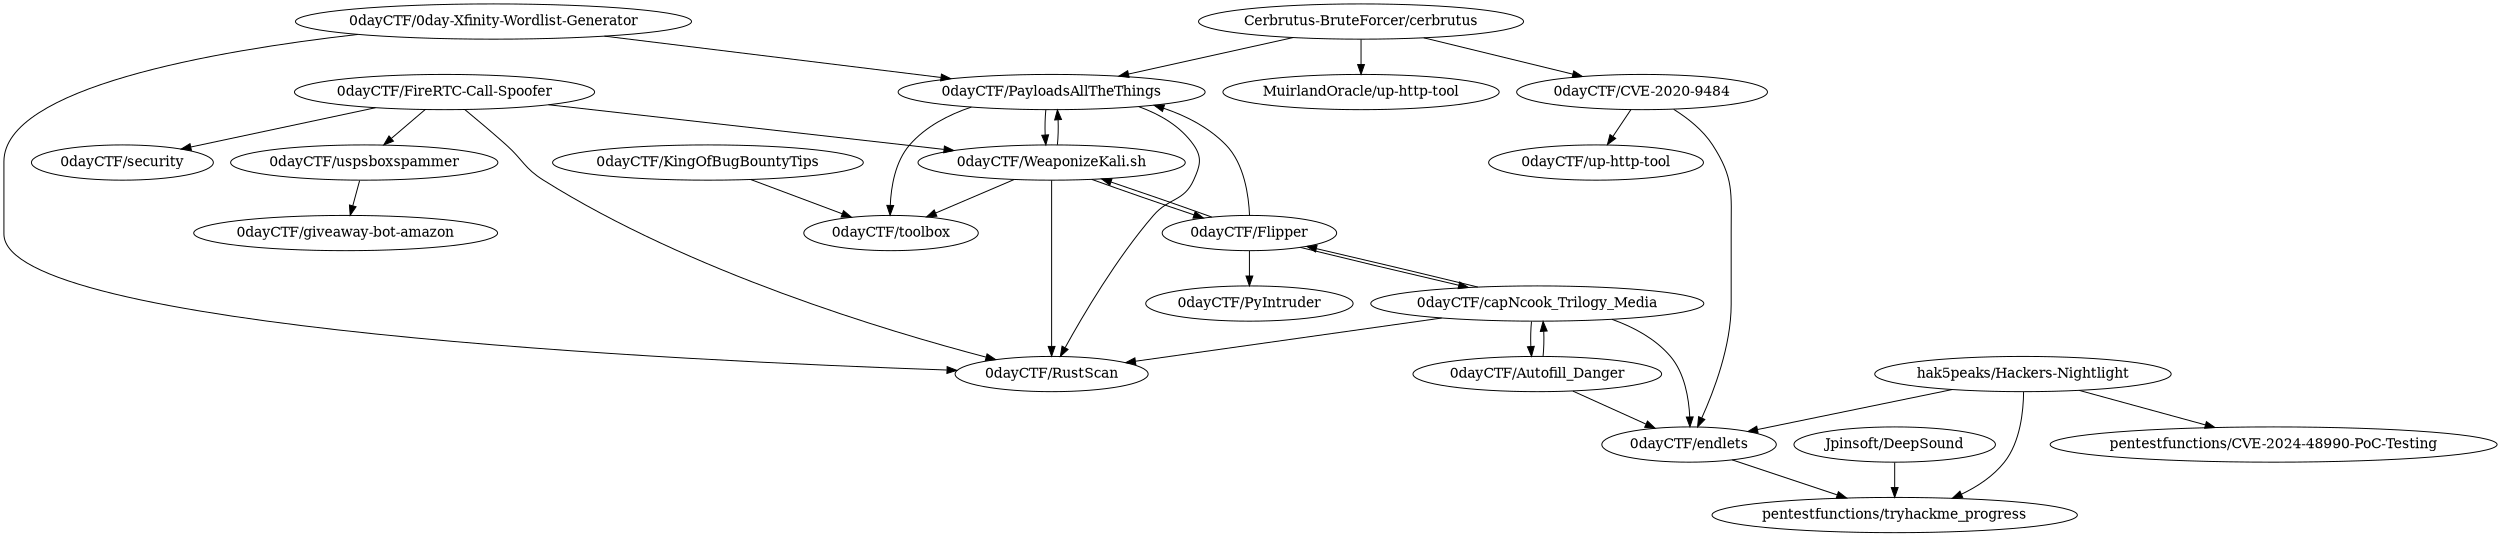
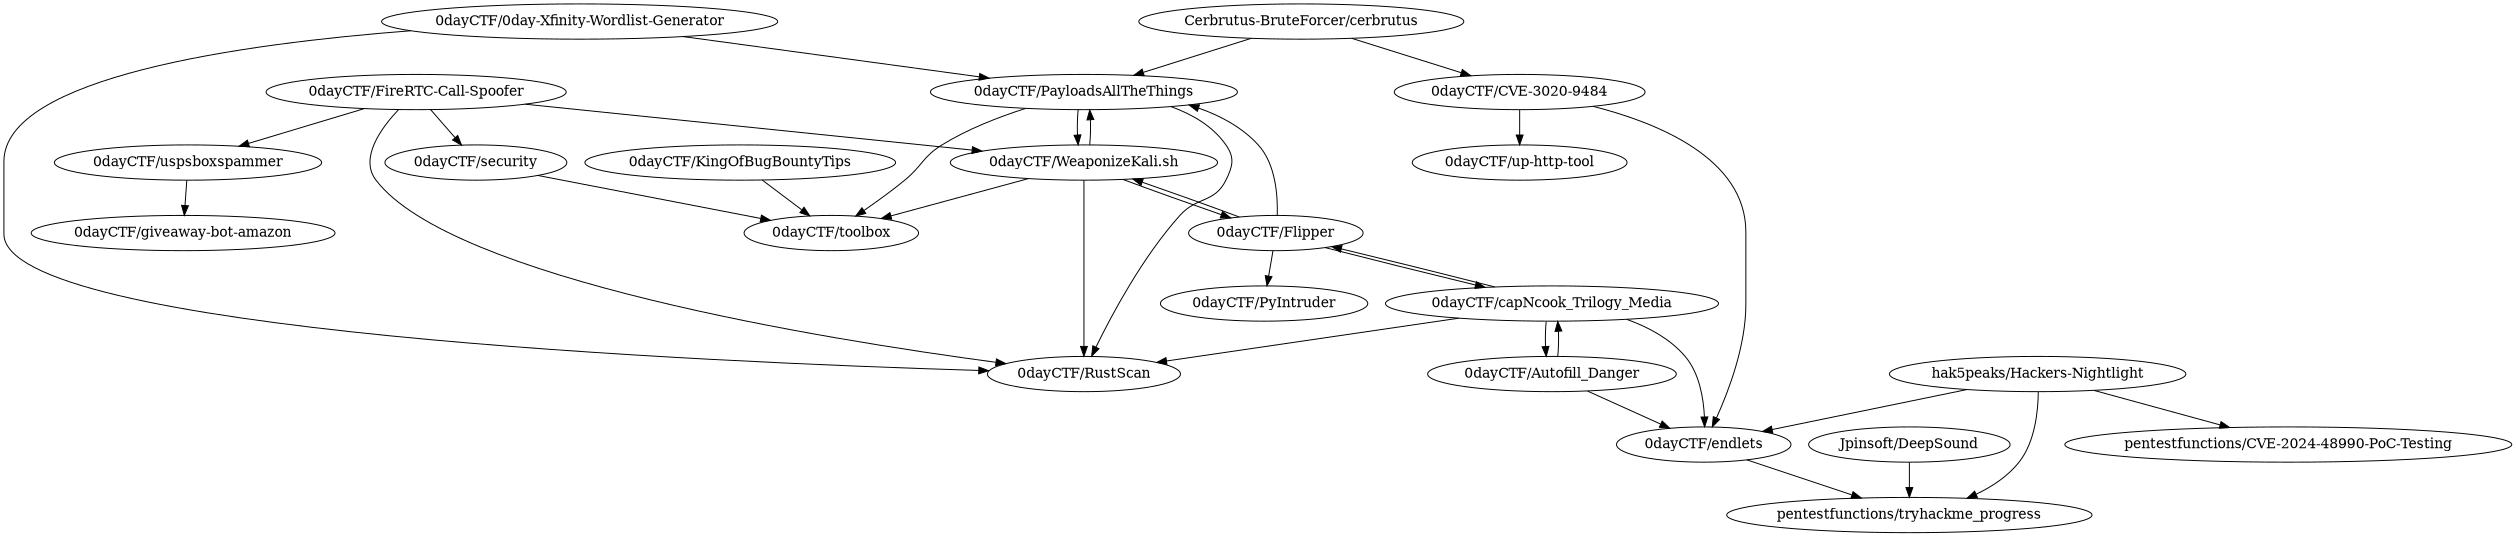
node "MuirlandOracle/up-http-tool": removed
node "0dayCTF/CVE-2020-9484": label "0dayCTF/CVE-2020-9484" -> "0dayCTF/CVE-3020-9484"
edge "0dayCTF/security" -> "0dayCTF/toolbox": added
